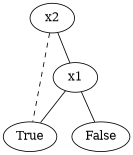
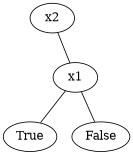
edge "x2" -- "True": removed
